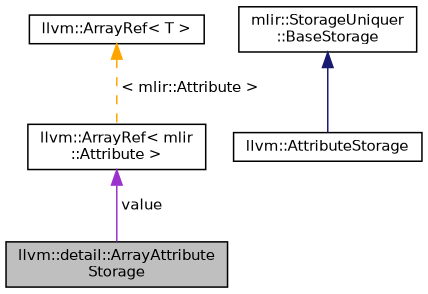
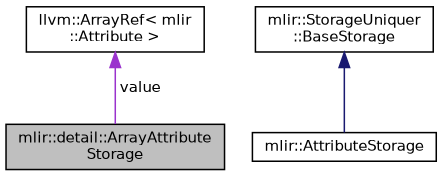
node "llvm::ArrayRef< T >": removed
node "llvm::AttributeStorage": label "llvm::AttributeStorage" -> "mlir::AttributeStorage"
node "llvm::detail::ArrayAttribute Storage": label "llvm::detail::ArrayAttribute Storage" -> "mlir::detail::ArrayAttribute Storage"
